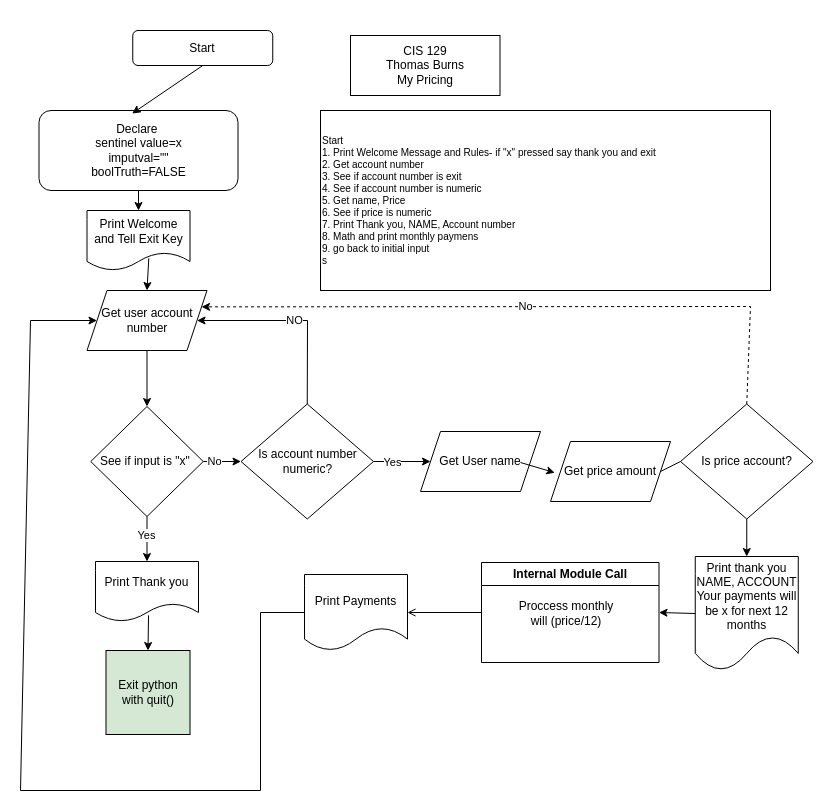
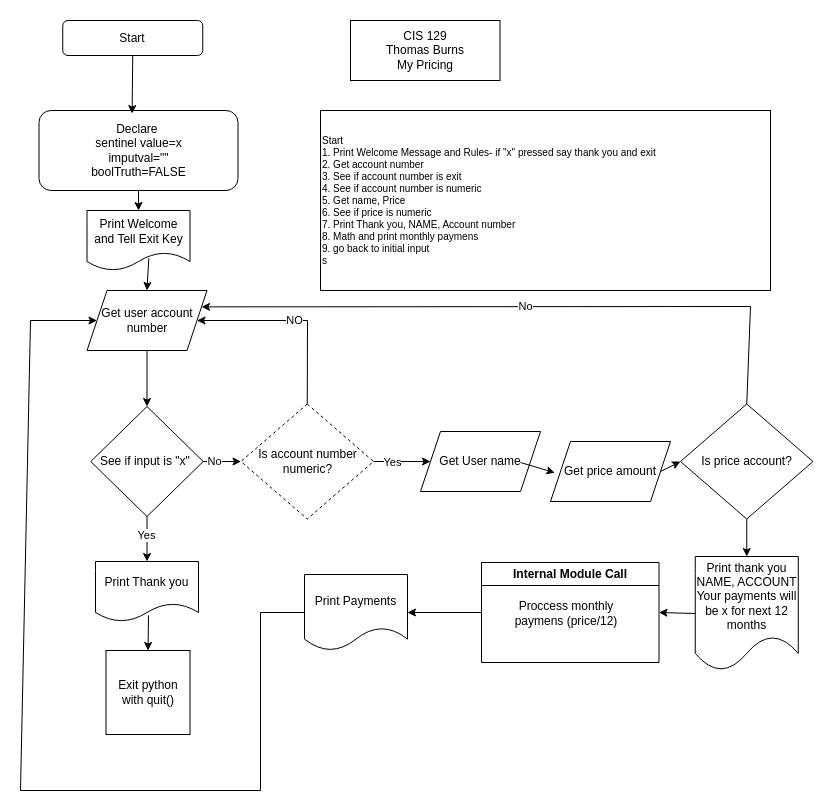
node "Start": moved (203, 48) -> (133, 38)
node "CIS 129Thomas Burns My Pricing": moved (425, 66) -> (425, 51)
edge "Is price account?" -> "Get user account number": style dashed -> solid
node "Is account number numeric?": style solid -> dashed
edge "Is price account?" -- "Get price amount": arrowhead none -> classic
edge "Internal Module Call" -> "Print Payments": arrowhead open -> classic
node "Proccess monthly will (price/12)": label "Proccess monthly will (price/12)" -> "Proccess monthly paymens (price/12)"
node "Exit python with quit()": fillcolor #d5e8d4 -> #ffffff
